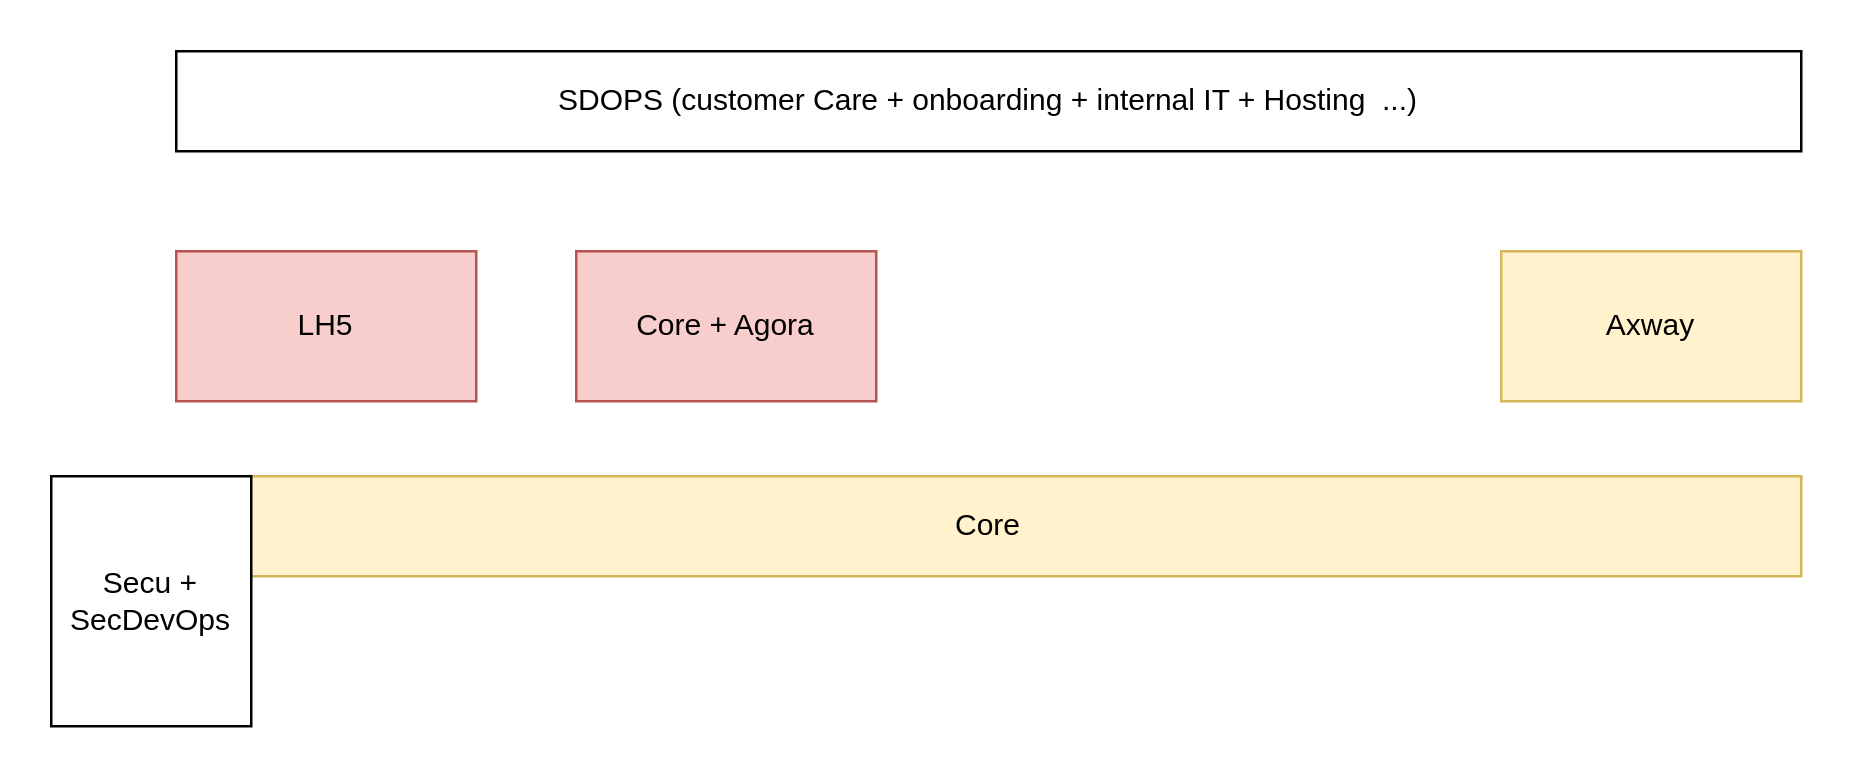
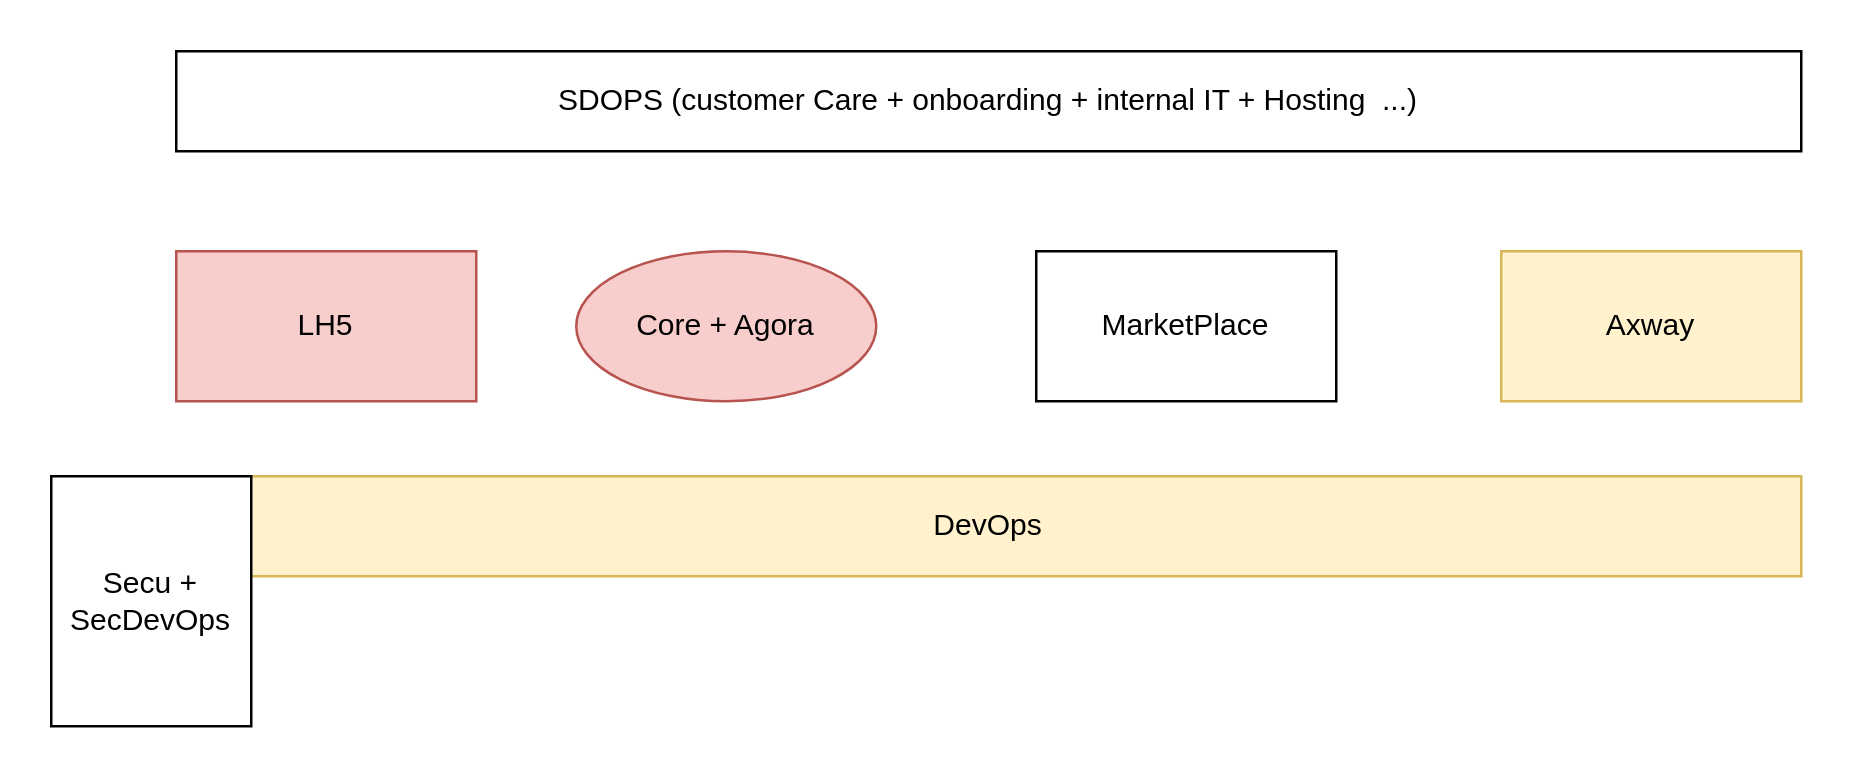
node "Core + Agora": shape rectangle -> ellipse
node "MarketPlace": added
node "Core": label "Core" -> "DevOps"
